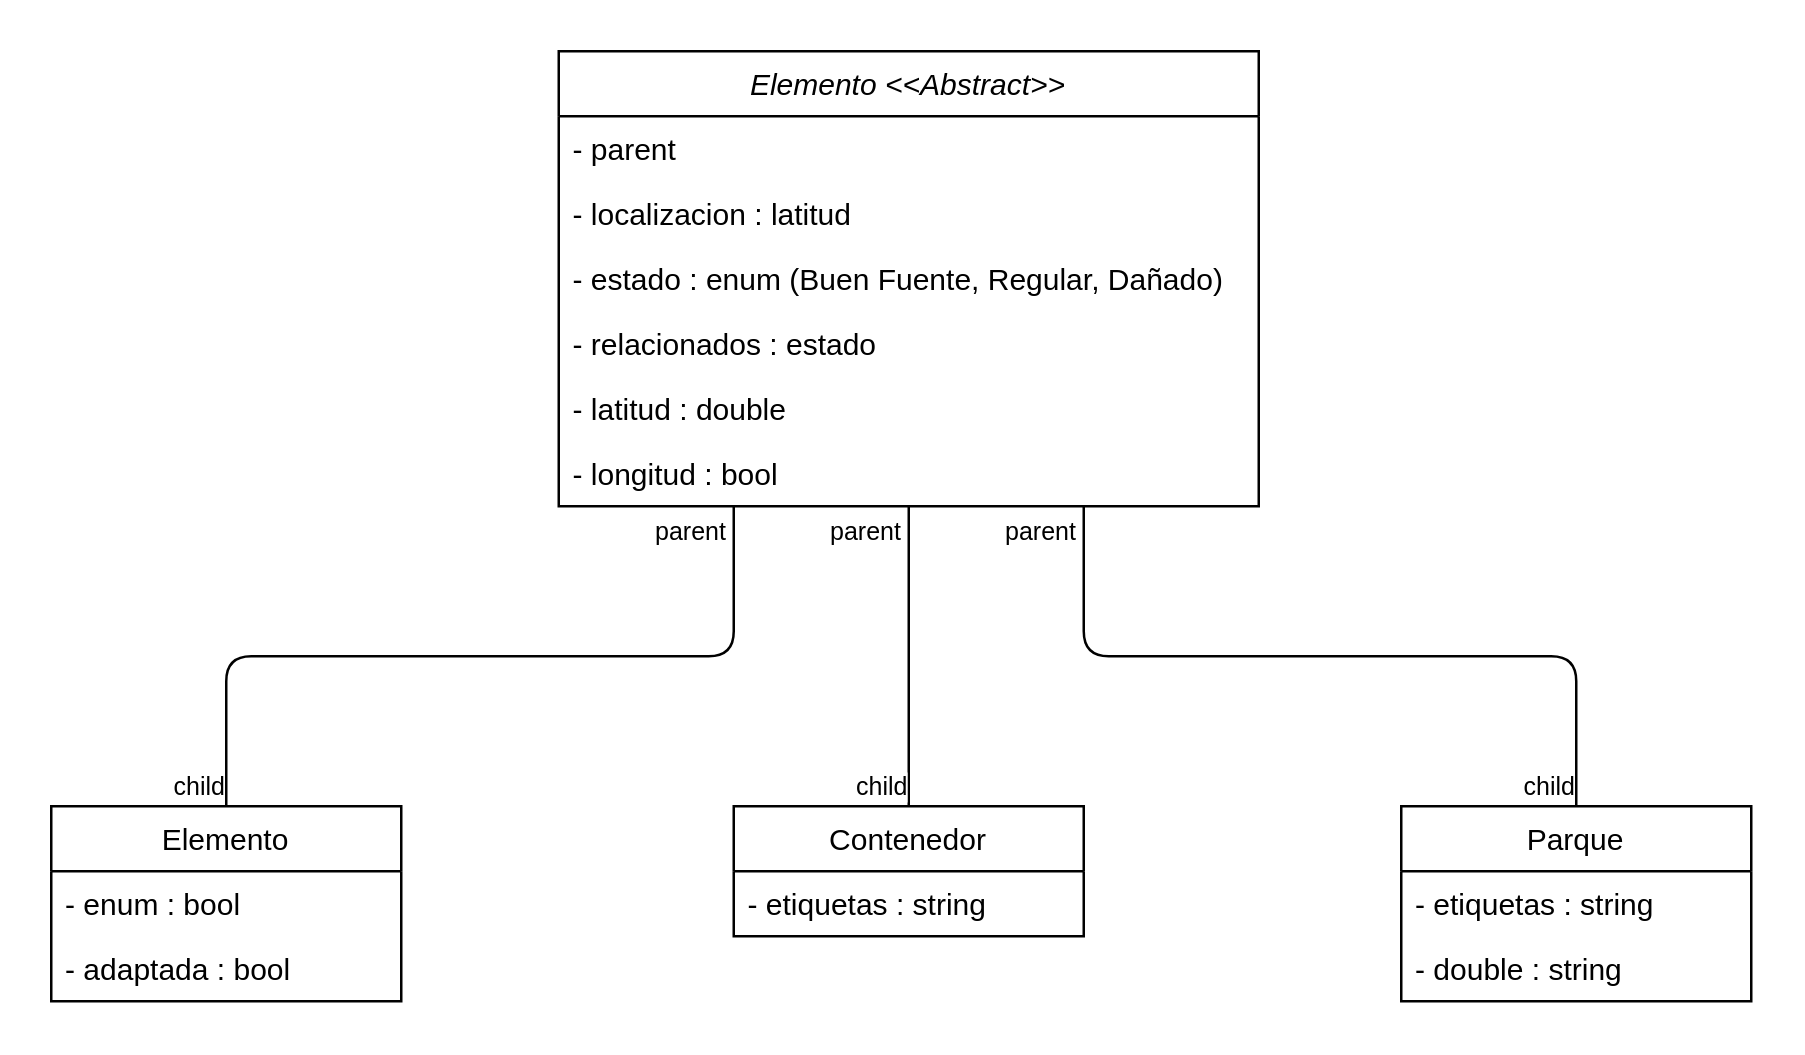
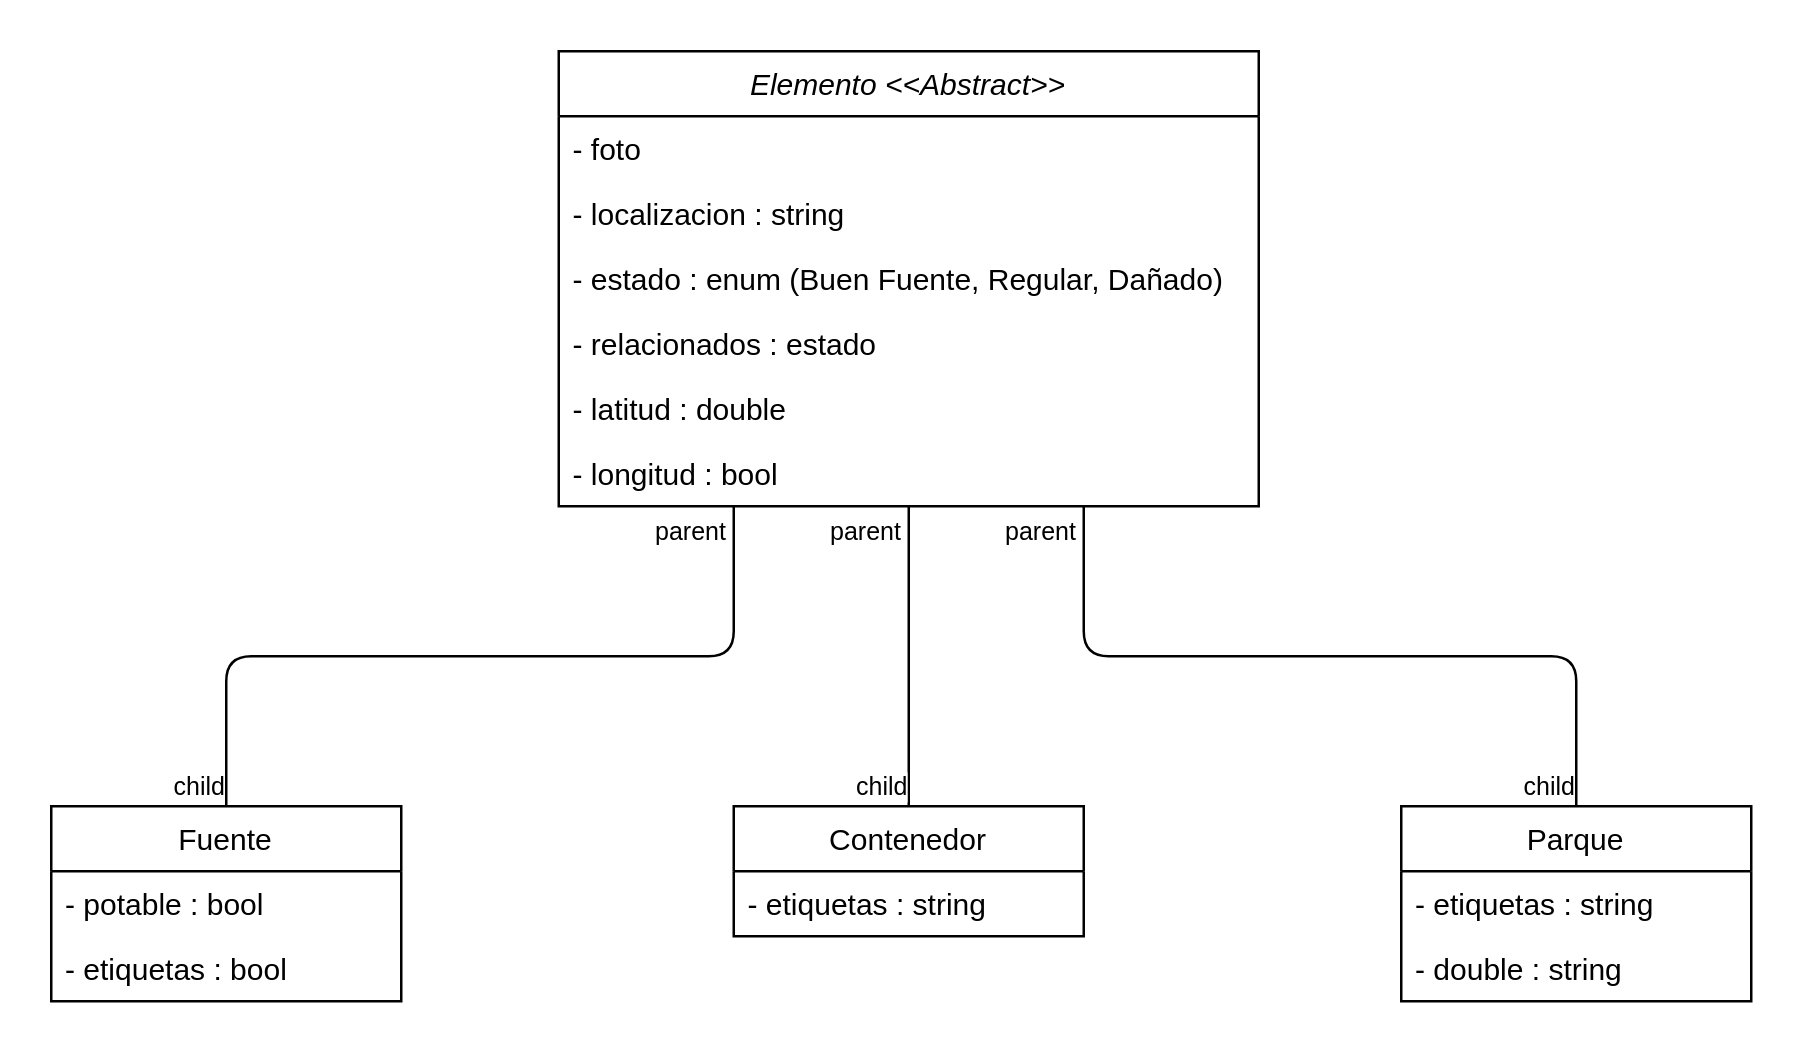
node "- parent": label "- parent" -> "- foto"
node "- localizacion : latitud": label "- localizacion : latitud" -> "- localizacion : string"
node "Elemento": label "Elemento" -> "Fuente"
node "- enum : bool": label "- enum : bool" -> "- potable : bool"
node "- adaptada : bool": label "- adaptada : bool" -> "- etiquetas : bool"
